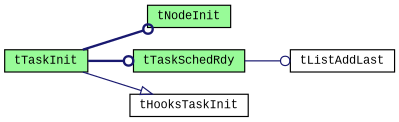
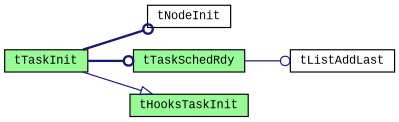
node "tNodeInit": fillcolor palegreen -> white
node "tHooksTaskInit": fillcolor white -> palegreen
